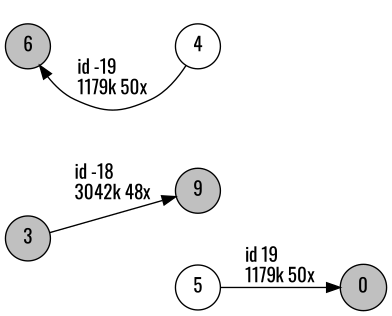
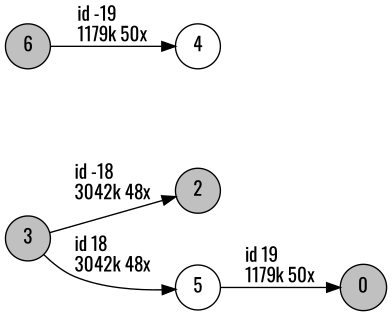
edge "4" -> "6": reversed
node "9": label "9" -> "2"
edge "3" -> "5": added, label "id 18 3042k 48x"
